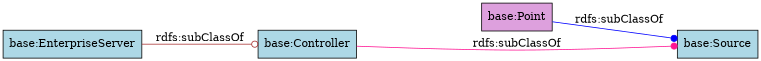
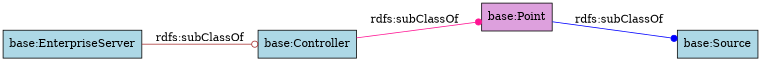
edge "base:Controller" -> "base:Source": now "base:Controller" -> "base:Point"
